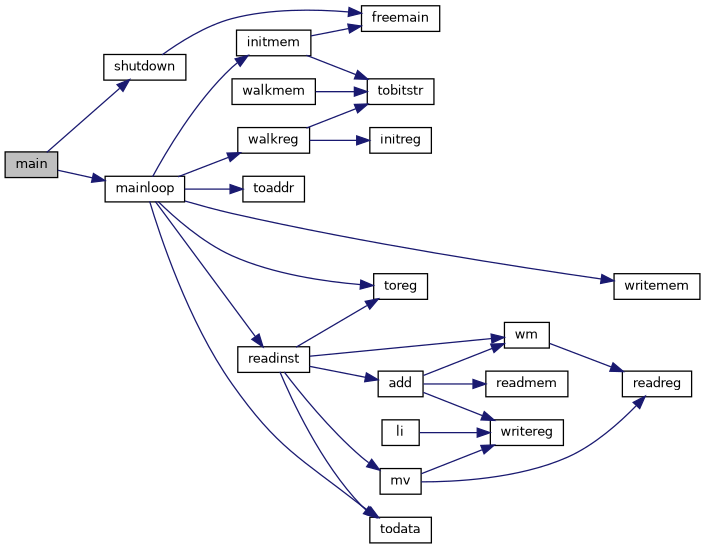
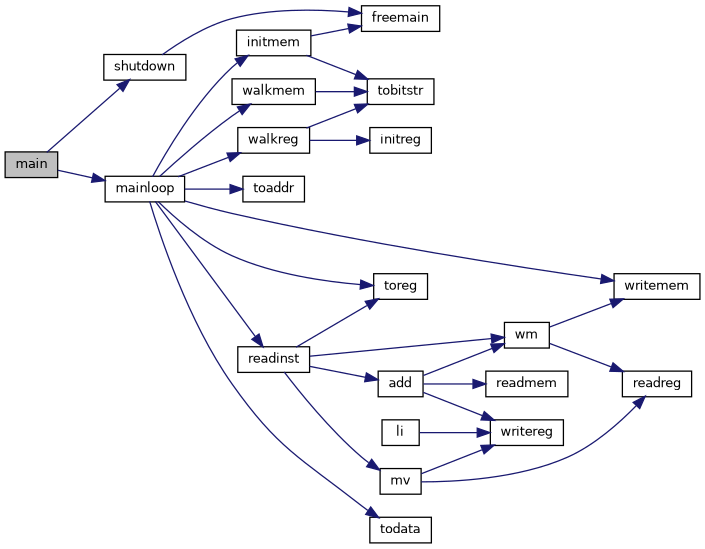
edge "mainloop" -> "walkmem": added
edge "wm" -> "writemem": added
edge "readinst" -> "todata": removed
